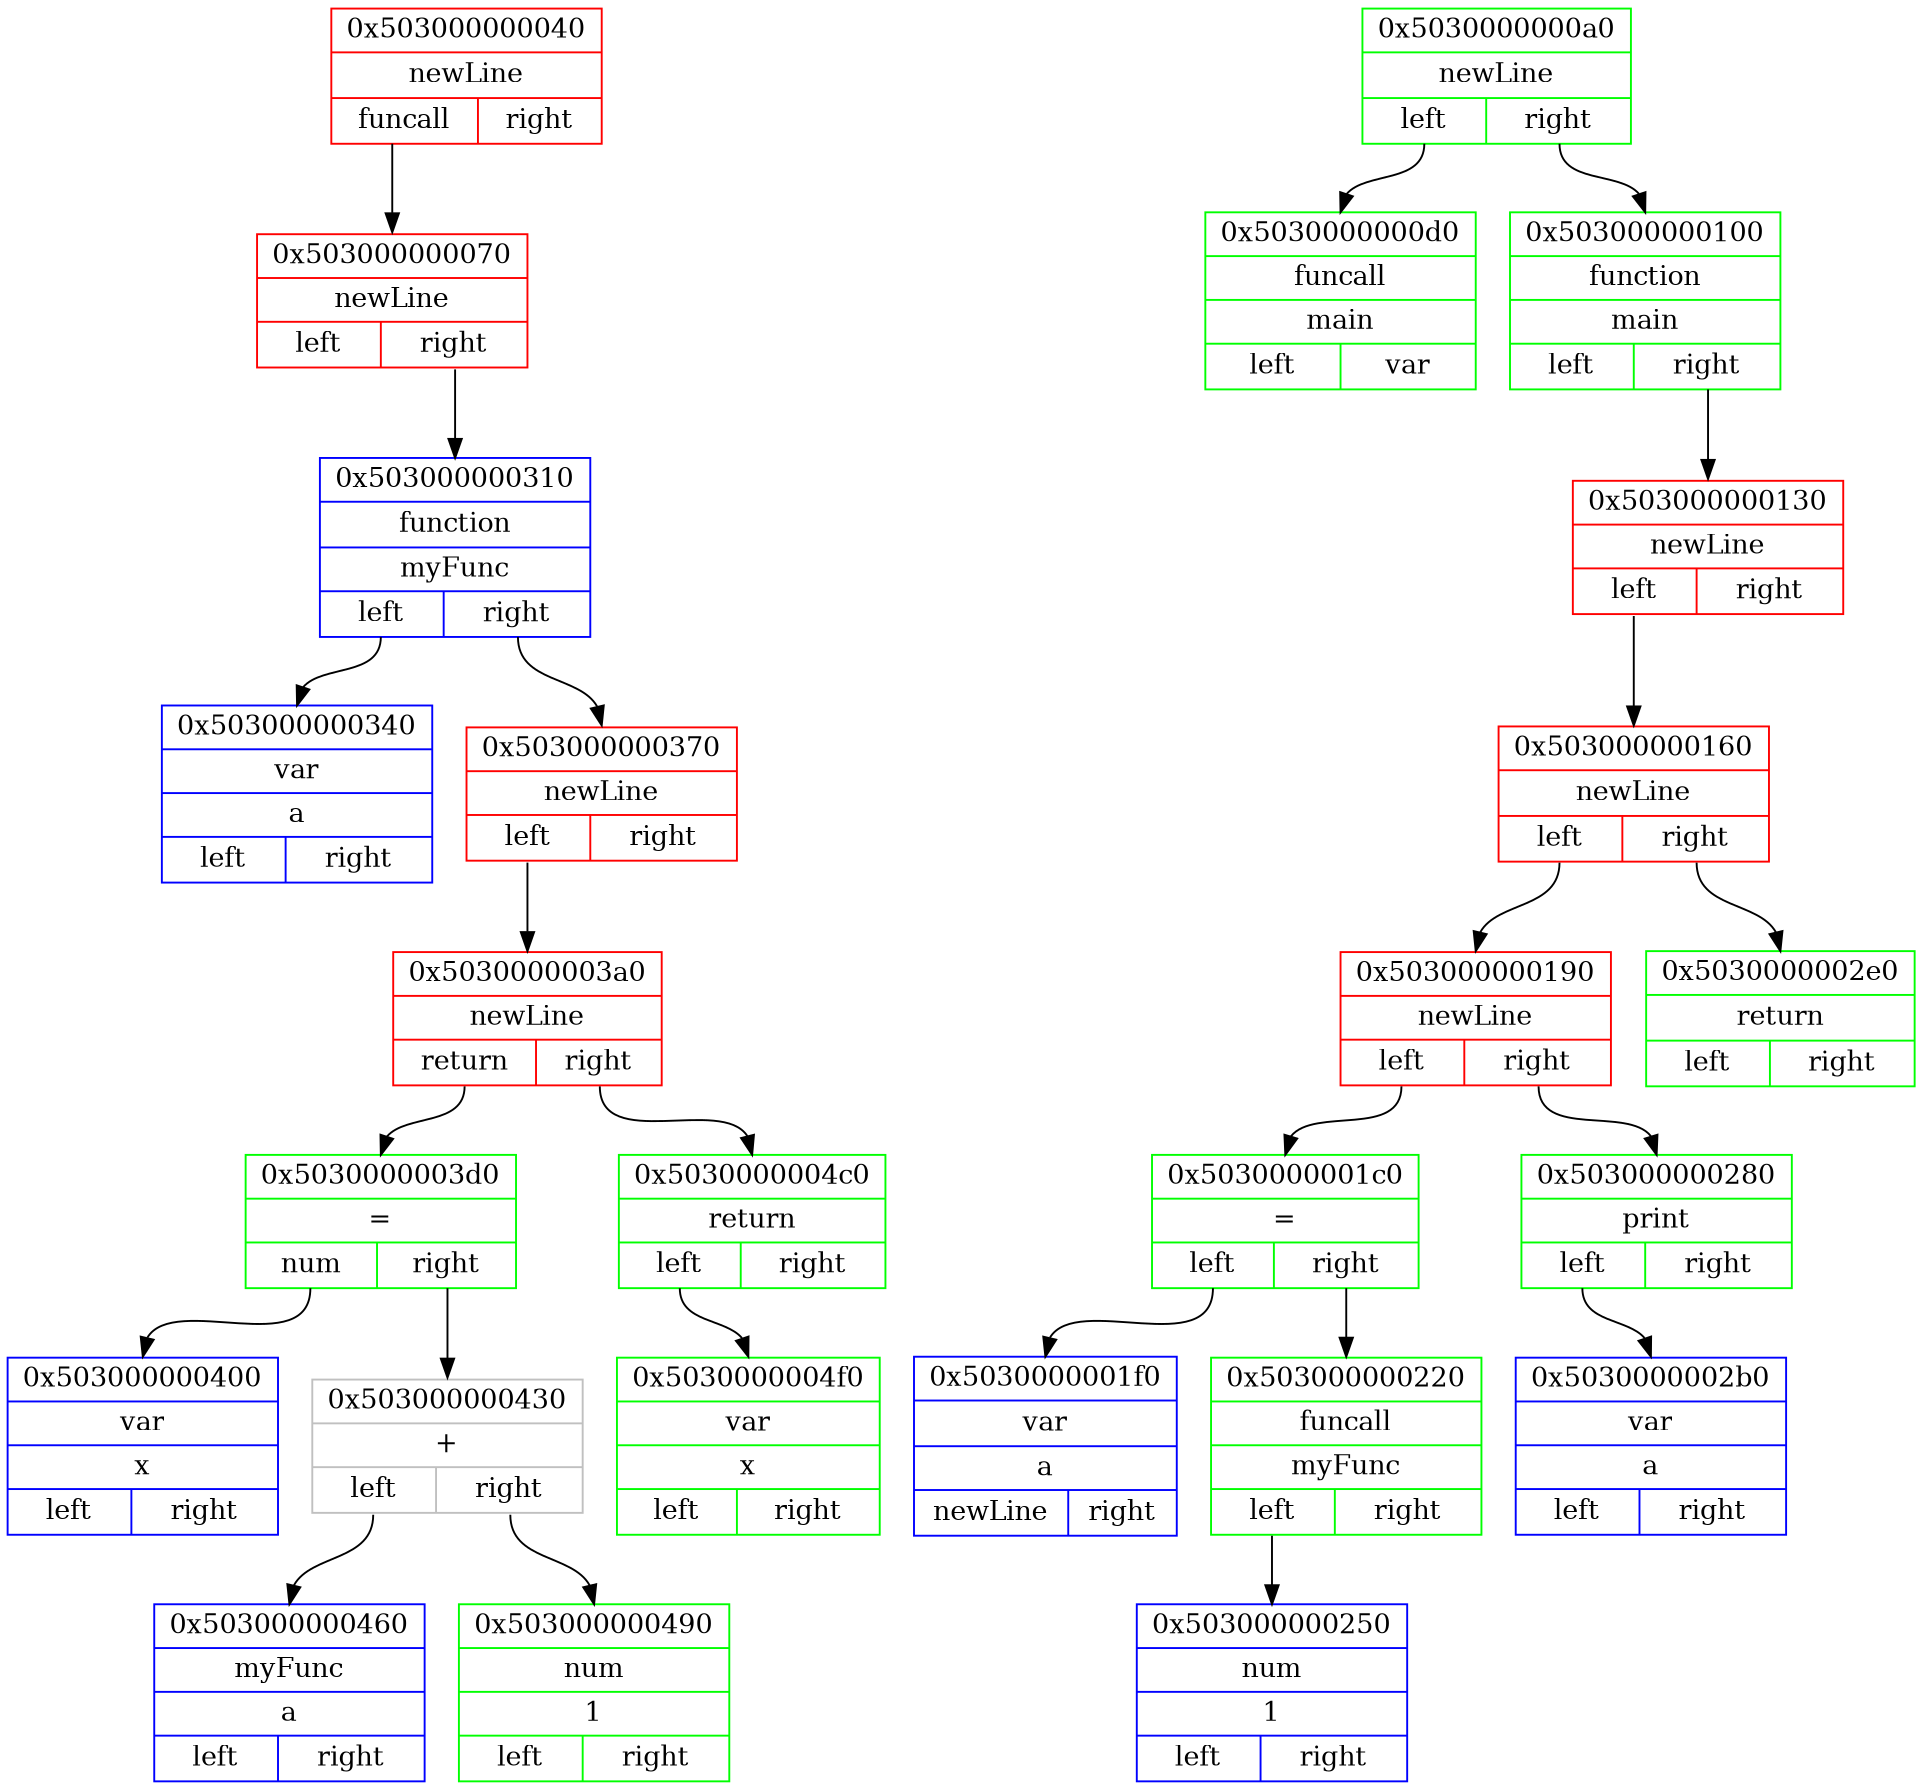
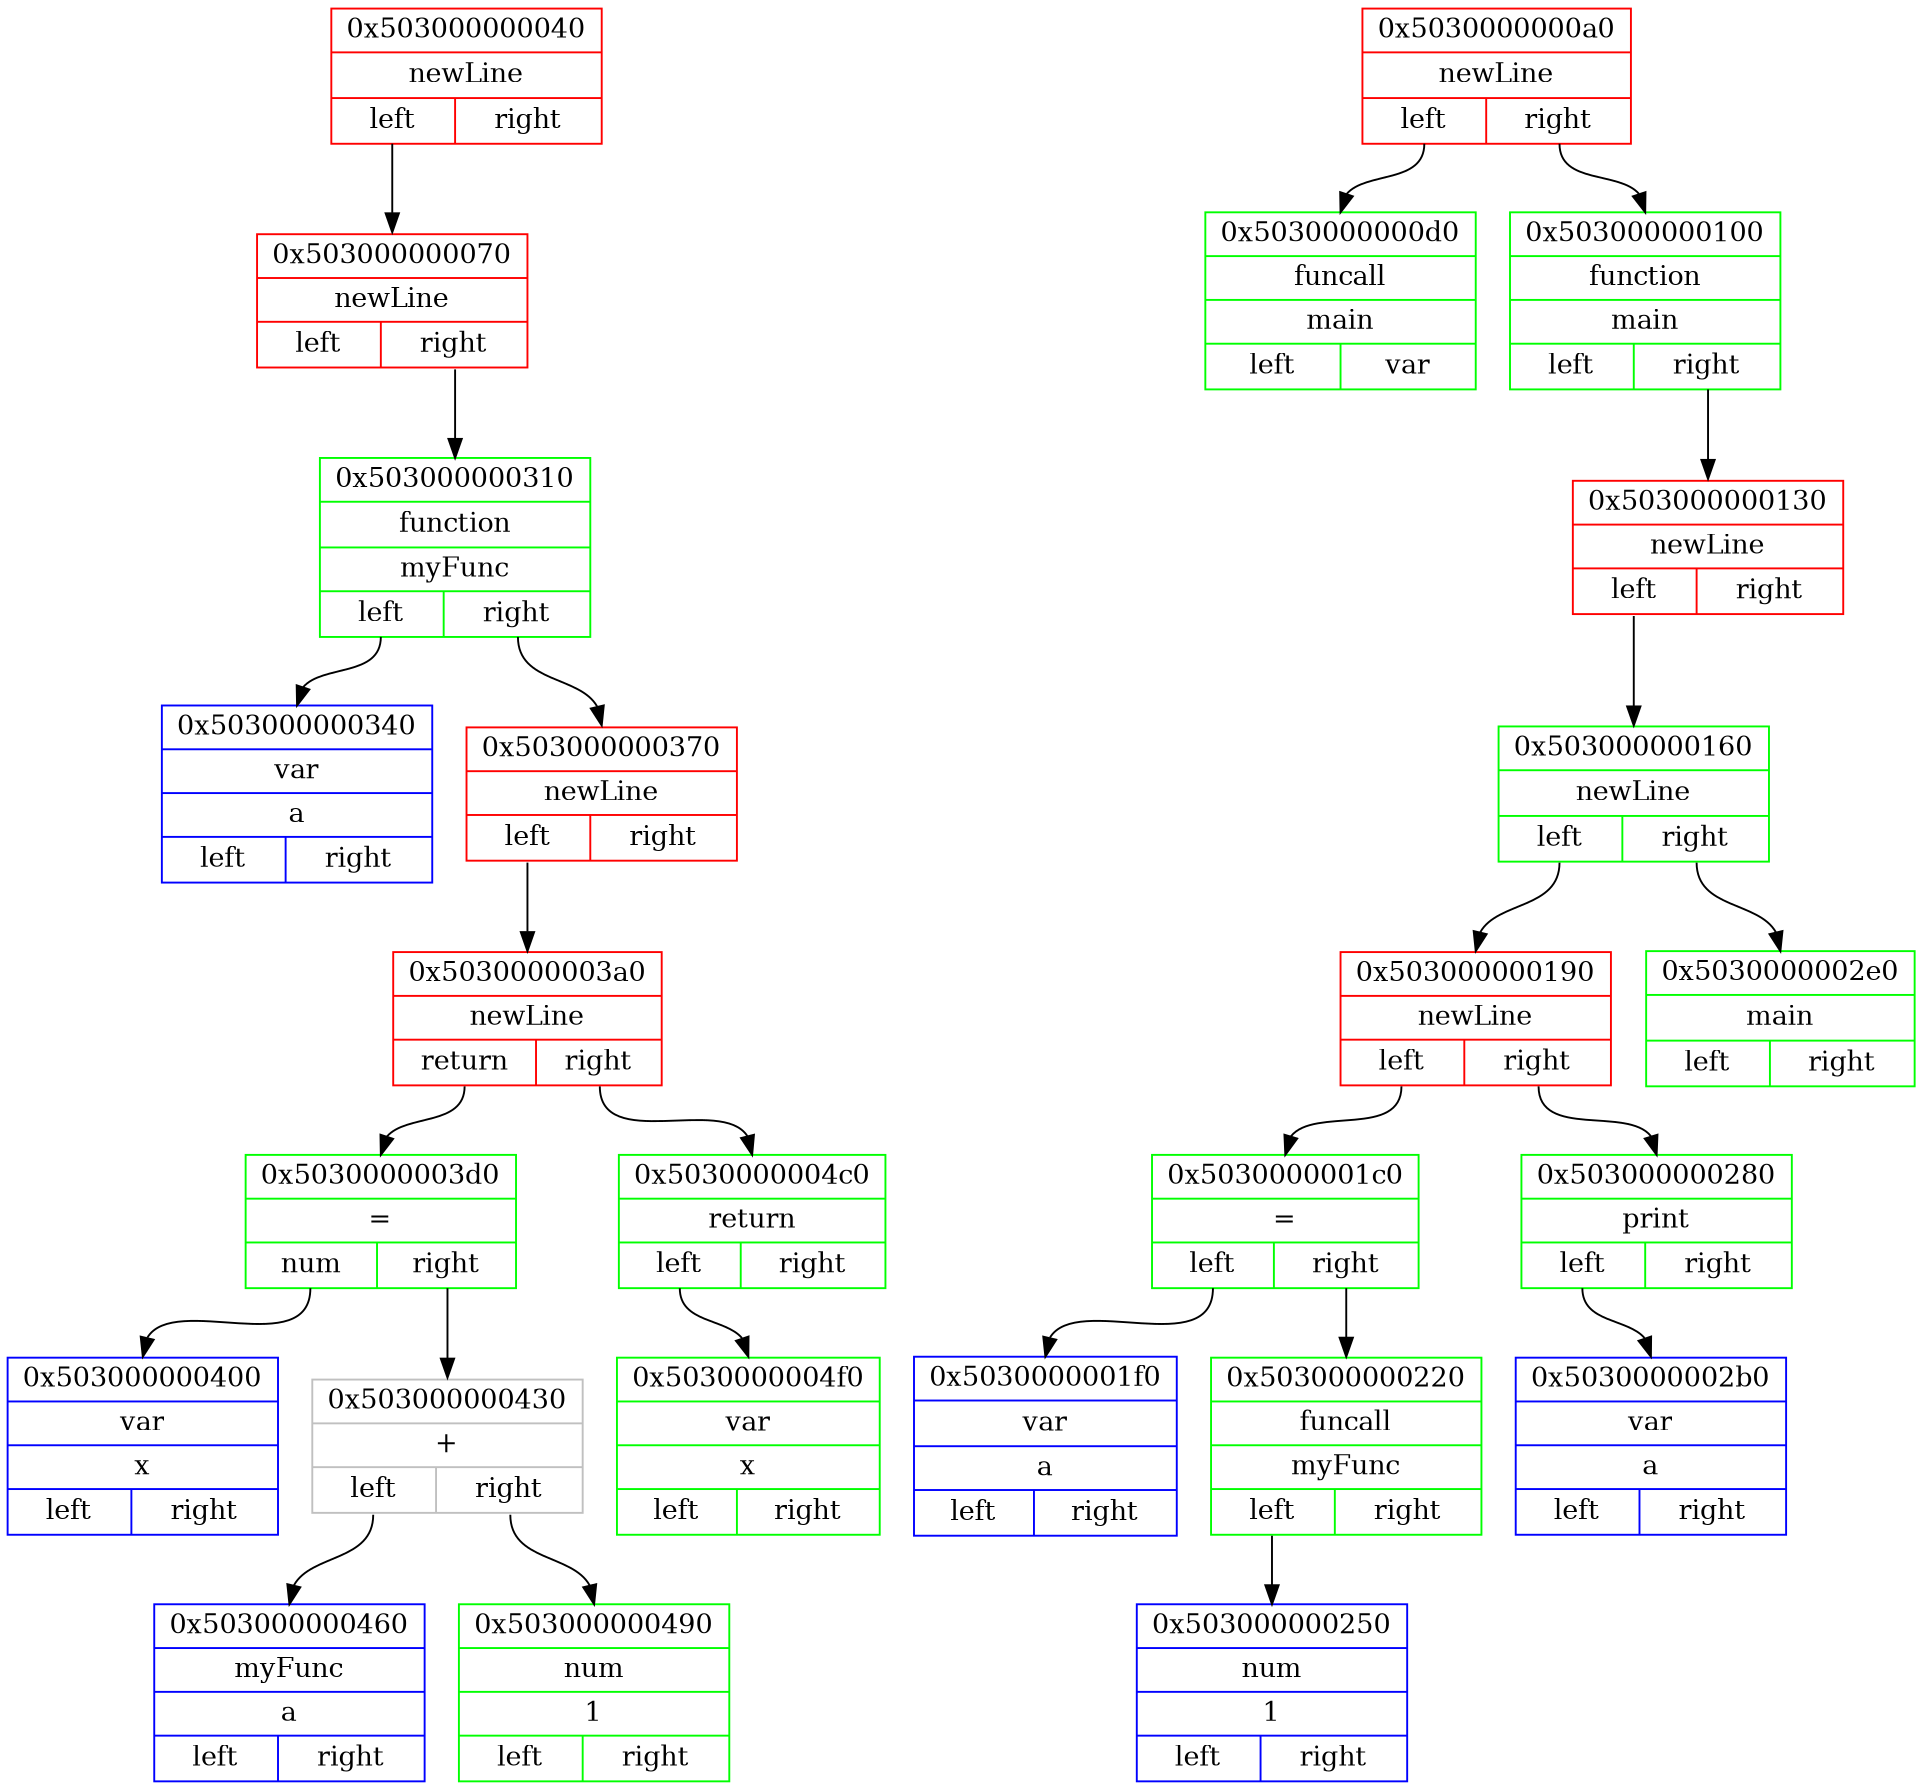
node "0x5030000000a0": color green -> red
node "0x503000000040": text "funcall" -> "left"
node "0x503000000310": color blue -> green
node "0x503000000160": color red -> green
node "0x5030000002e0": text "return" -> "main"
node "0x5030000001f0": text "newLine" -> "left"
